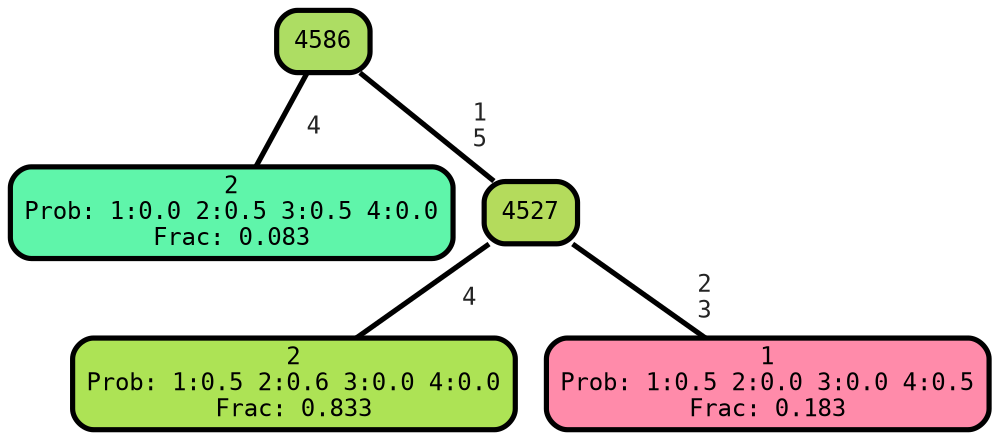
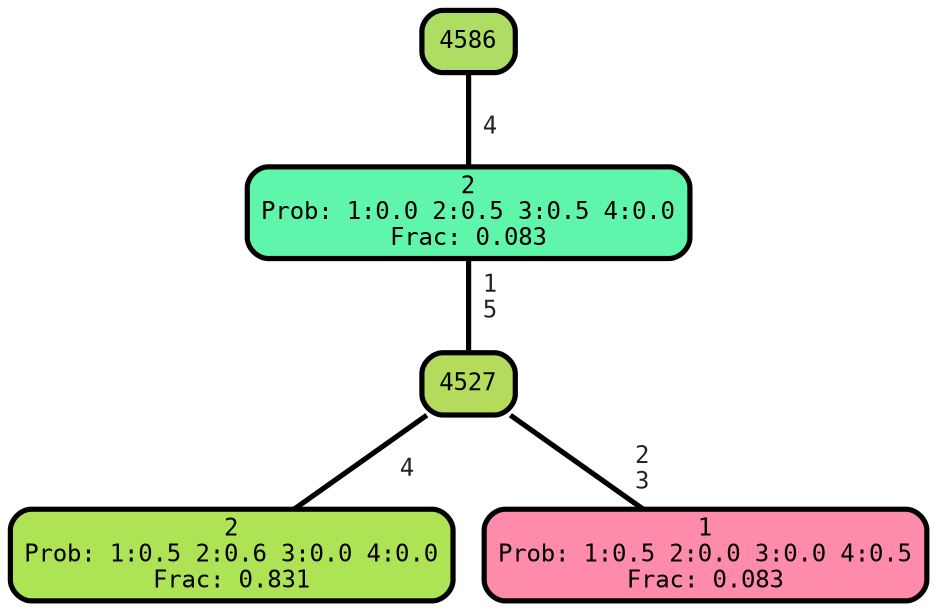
edge "4586" -- "4527": now "2 Prob: 1:0.0 2:0.5 3:0.5 4:0.0 Frac: 0.083" -- "4527"
node "2 Prob: 1:0.5 2:0.6 3:0.0 4:0.0 Frac: 0.833": label "2 Prob: 1:0.5 2:0.6 3:0.0 4:0.0 Frac: 0.833" -> "2 Prob: 1:0.5 2:0.6 3:0.0 4:0.0 Frac: 0.831"
node "1 Prob: 1:0.5 2:0.0 3:0.0 4:0.5 Frac: 0.183": label "1 Prob: 1:0.5 2:0.0 3:0.0 4:0.5 Frac: 0.183" -> "1 Prob: 1:0.5 2:0.0 3:0.0 4:0.5 Frac: 0.083"
